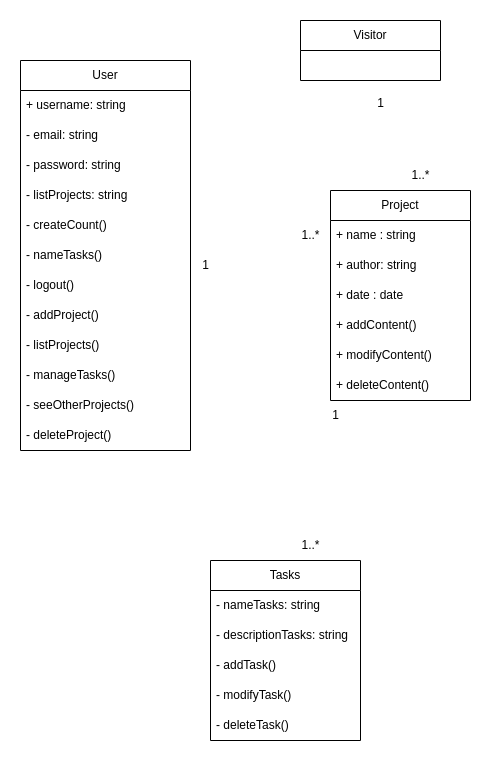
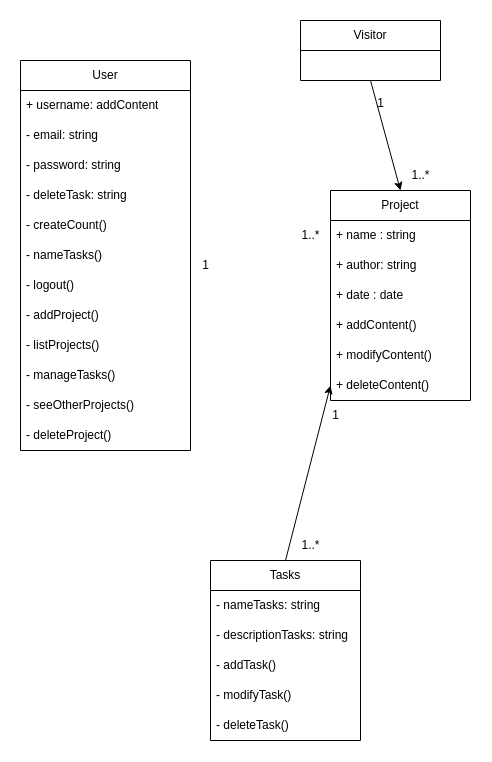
node "+ username: string": label "+ username: string" -> "+ username: addContent"
edge "Visitor" -> "Project": added
node "- listProjects: string": label "- listProjects: string" -> "- deleteTask: string"
edge "Tasks" -> "+ deleteContent()": added
